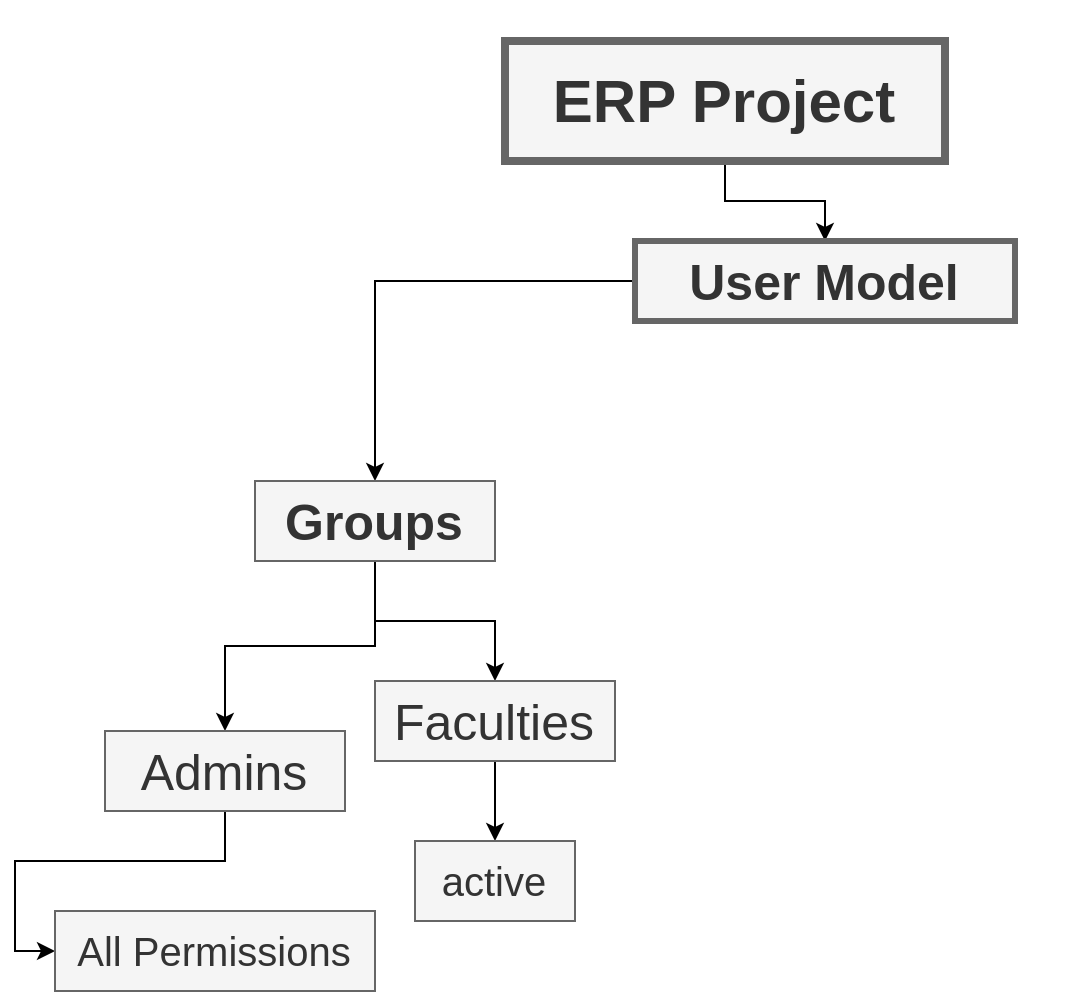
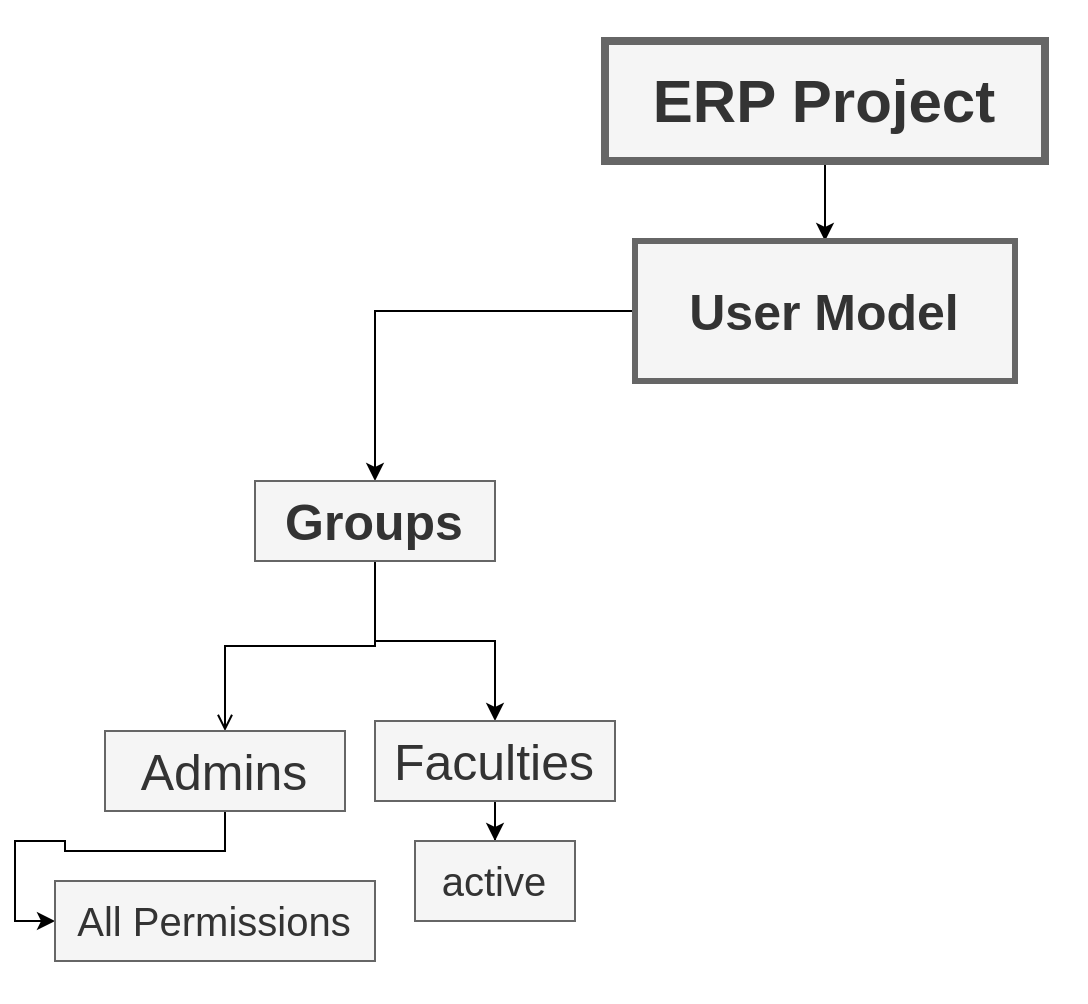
node "ERP Project": moved (725, 101) -> (825, 101)
node "User Model": size 380x80 -> 380x140
edge "Groups" -> "Admins": arrowhead classic -> open
node "Faculties": moved (495, 721) -> (495, 761)
node "All Permissions": moved (215, 951) -> (215, 921)
